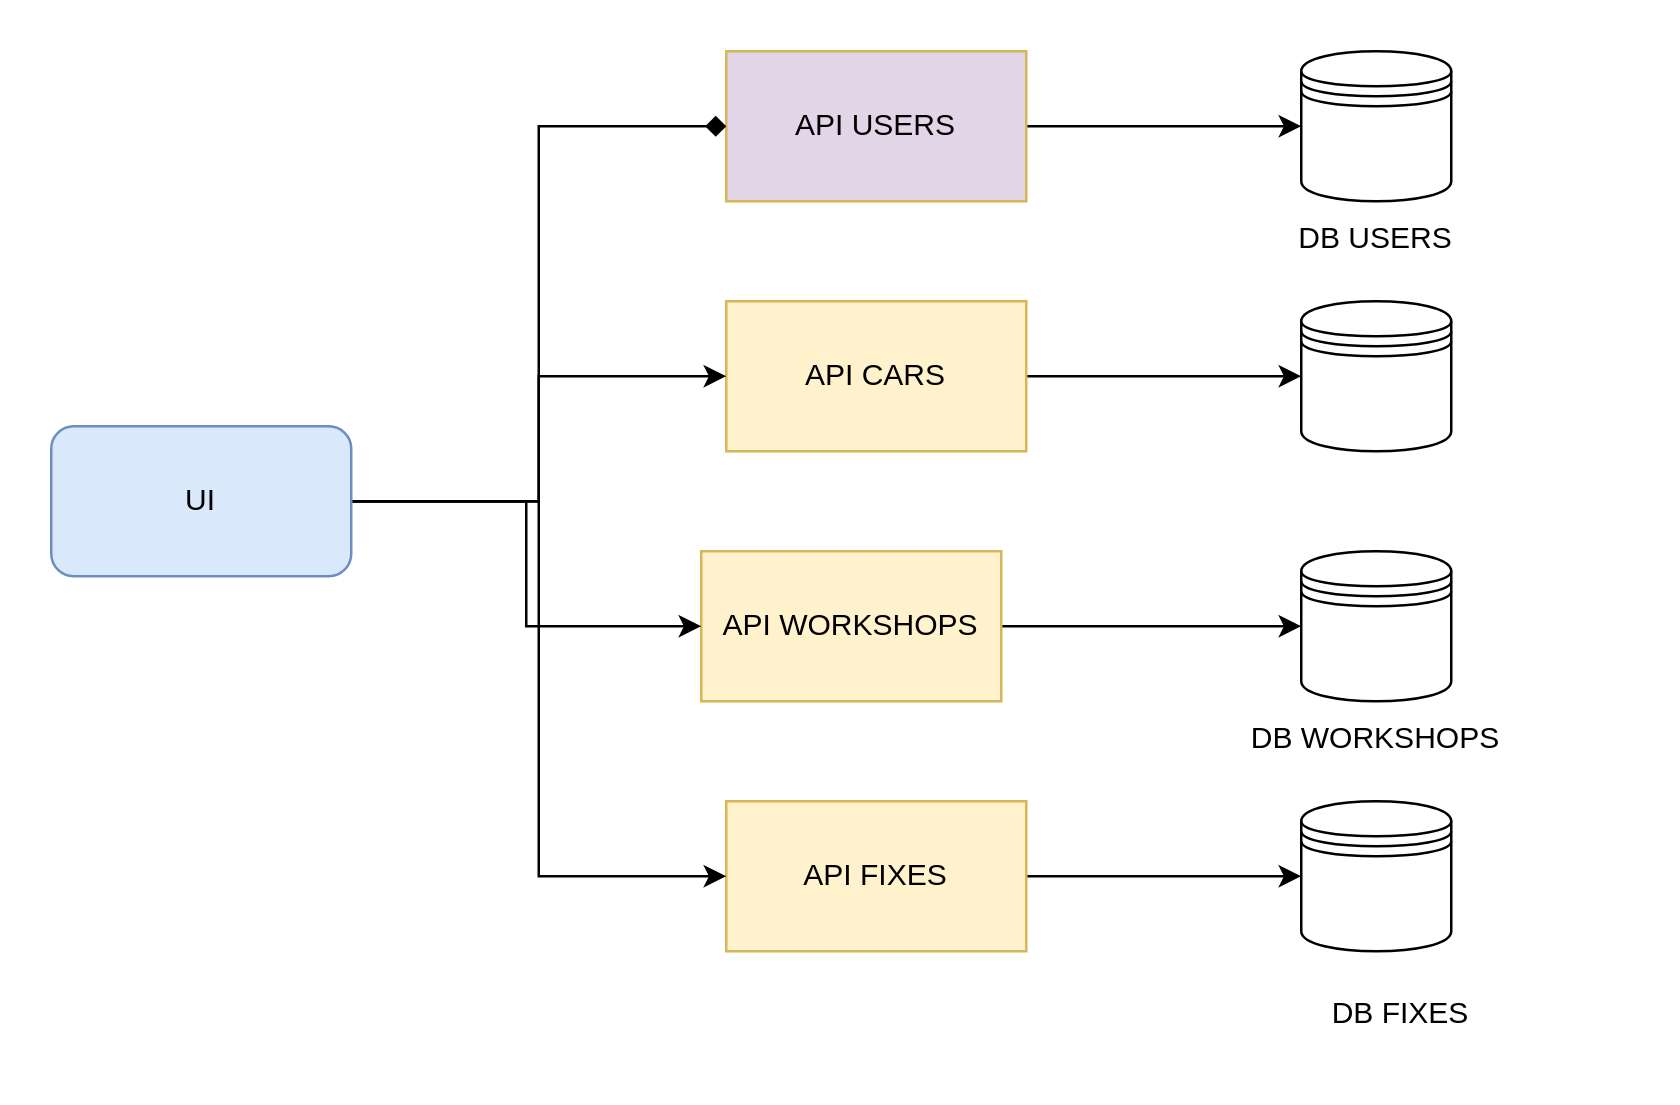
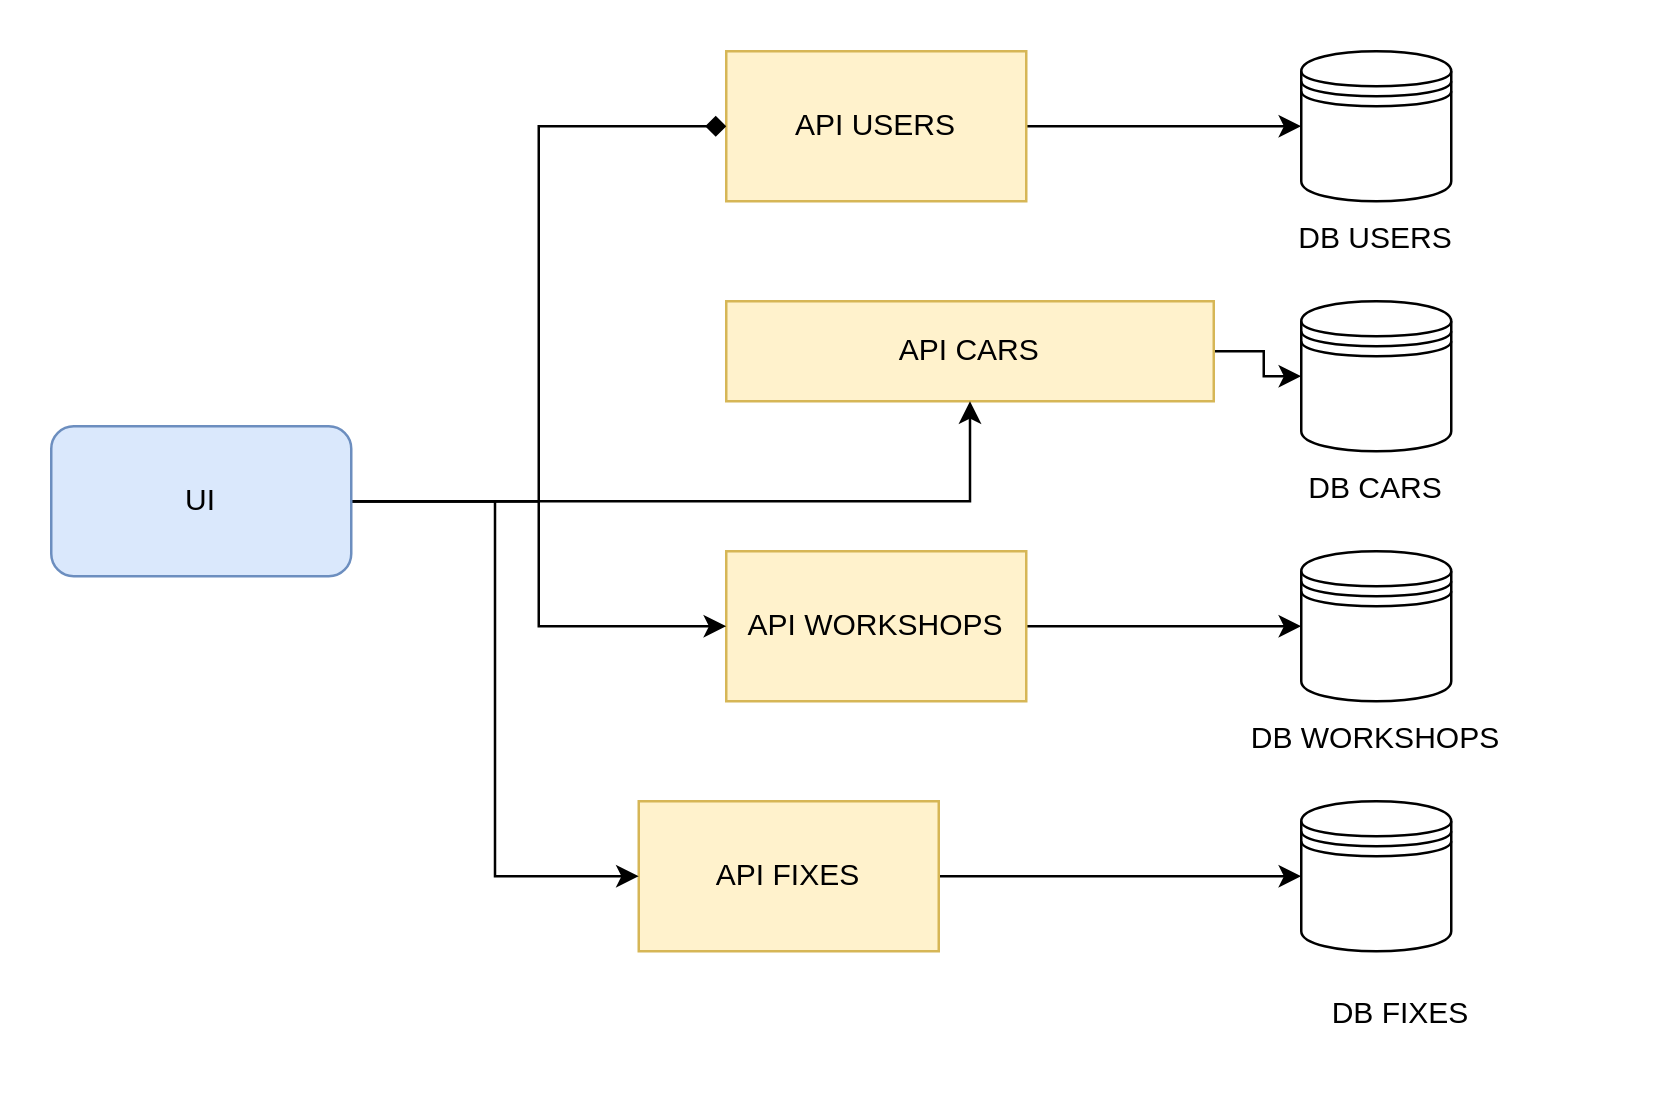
node "API USERS": fillcolor #e1d5e7 -> #fff2cc
node "API CARS": size 300x150 -> 488x100
node "DB CARS": added
node "API WORKSHOPS": moved (851, 626) -> (876, 626)
node "API FIXES": moved (876, 876) -> (789, 876)
